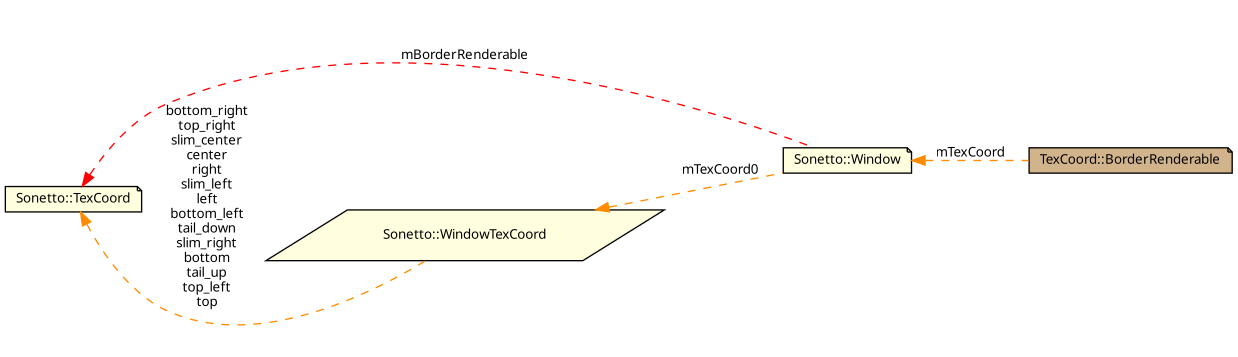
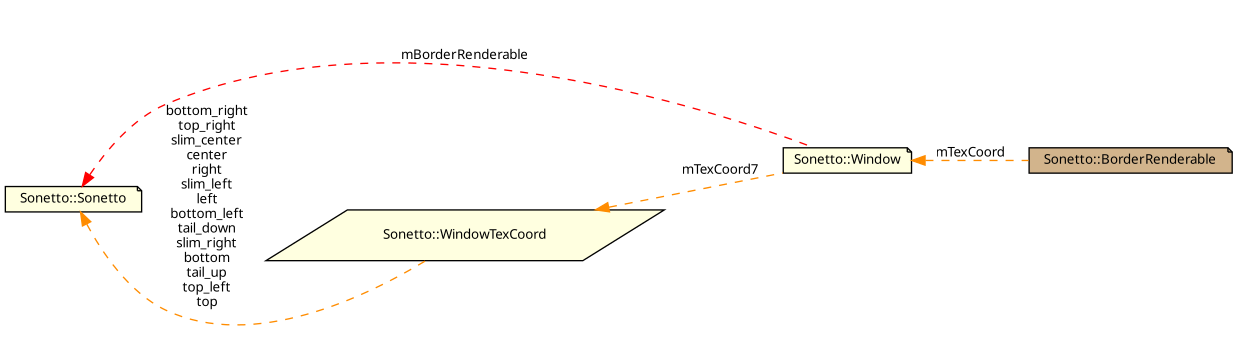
node "TexCoord::BorderRenderable": label "TexCoord::BorderRenderable" -> "Sonetto::BorderRenderable"
edge "Sonetto::Window" -> "Sonetto::WindowTexCoord": label "mTexCoord0" -> "mTexCoord7"
node "Sonetto::TexCoord": label "Sonetto::TexCoord" -> "Sonetto::Sonetto"
